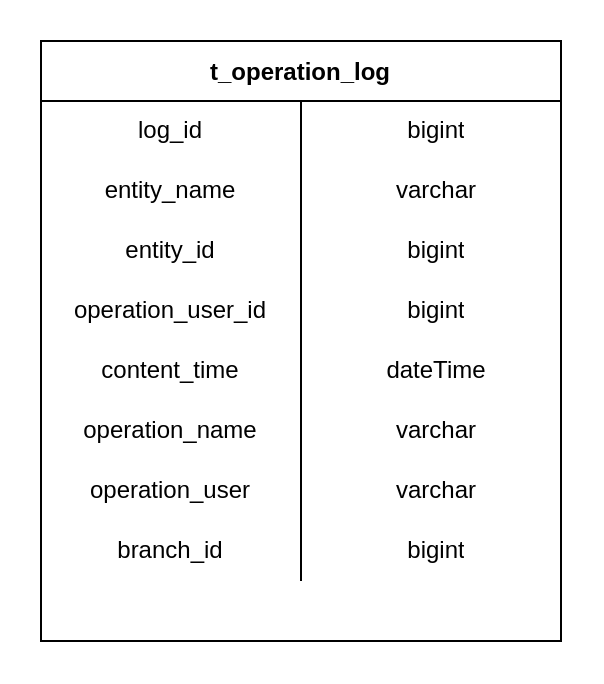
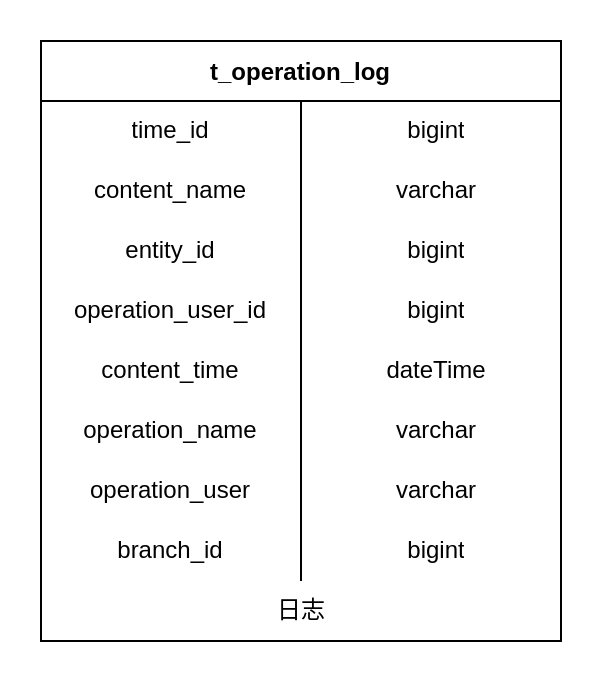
node "log_id": label "log_id" -> "time_id"
node "entity_name": label "entity_name" -> "content_name"
node "日志": added
